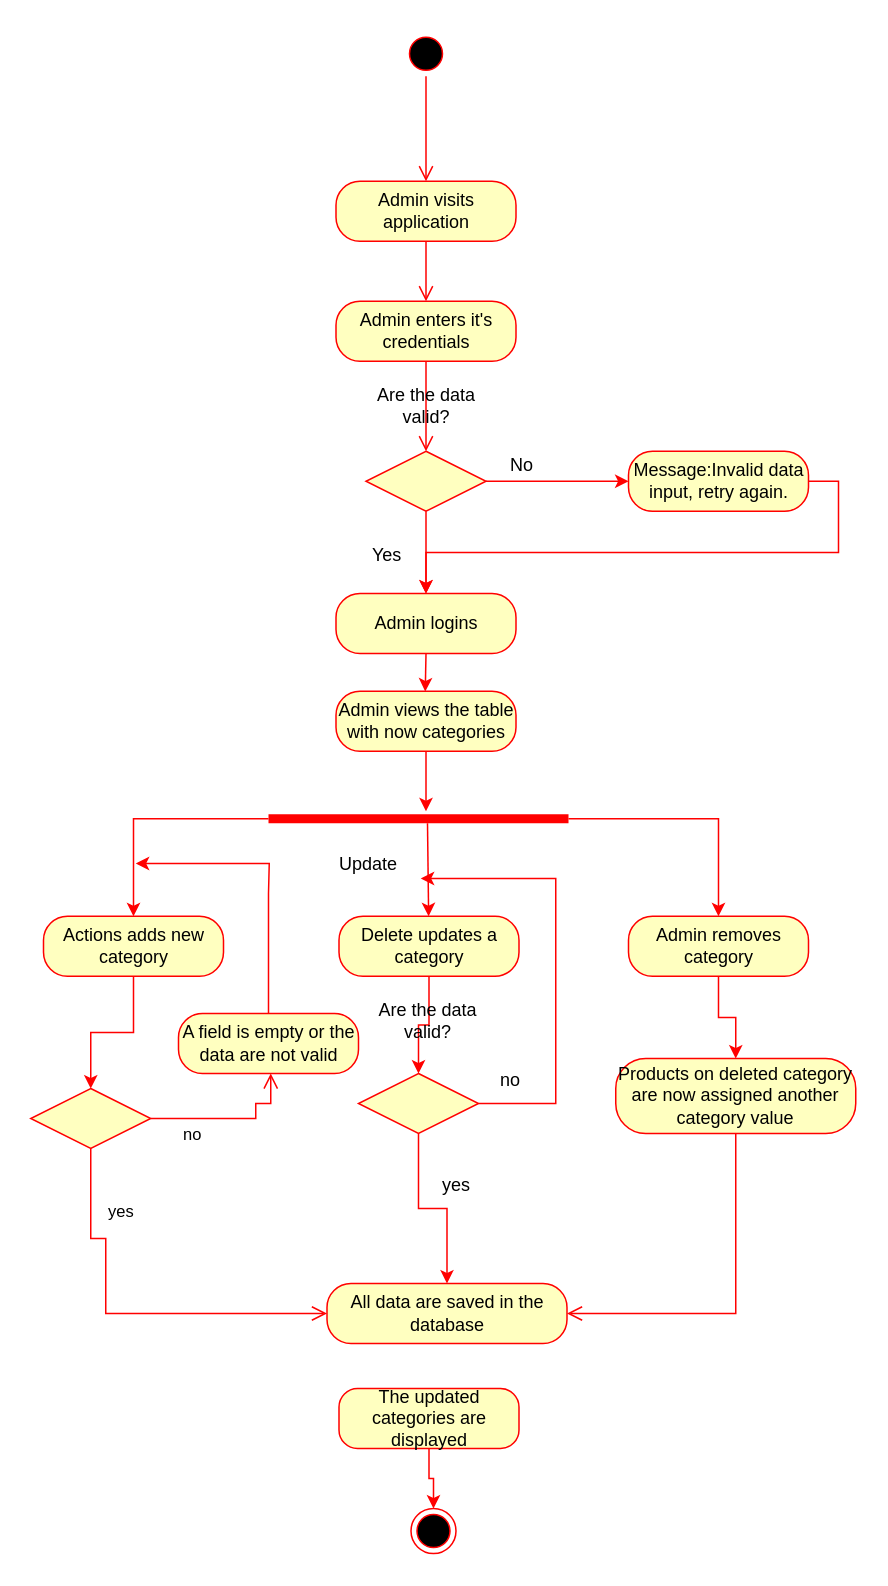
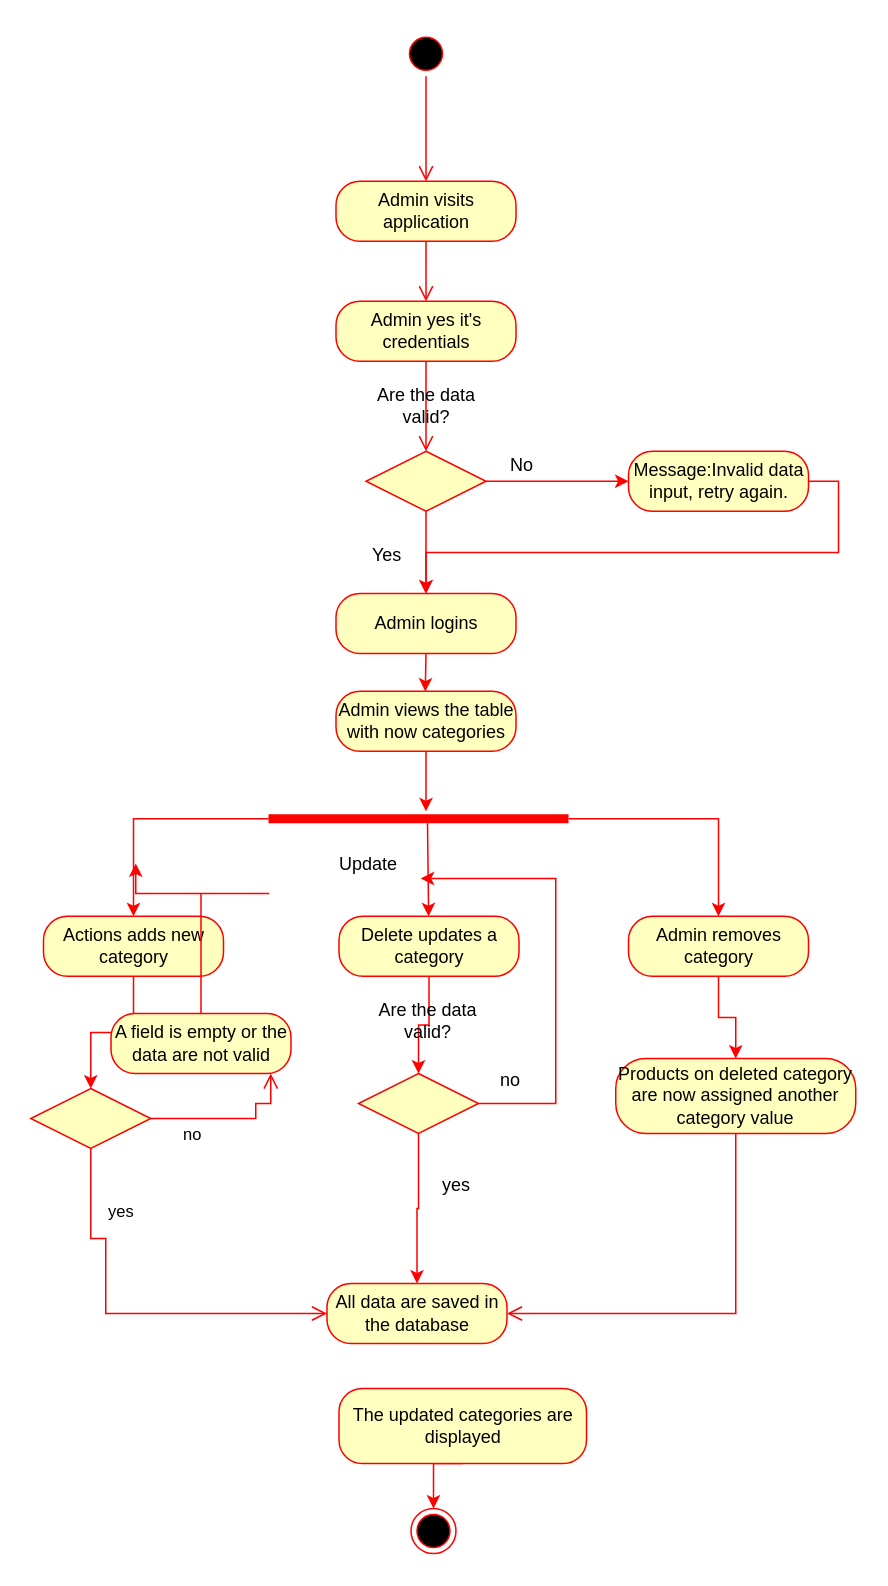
node "Admin enters it's credentials": label "Admin enters it's credentials" -> "Admin yes it's credentials"
node "A field is empty or the data are not valid": moved (269, 1043) -> (201, 1043)
node "All data are saved in the database": size 240x60 -> 180x60
node "The updated categories are displayed": size 180x60 -> 248x75
